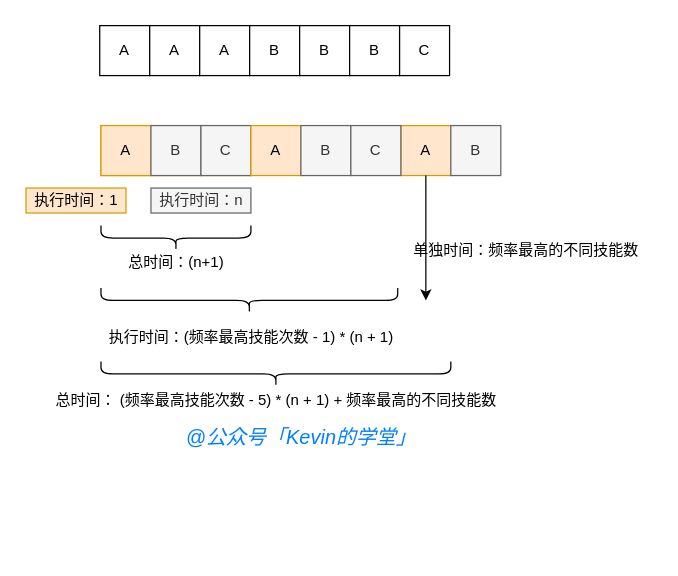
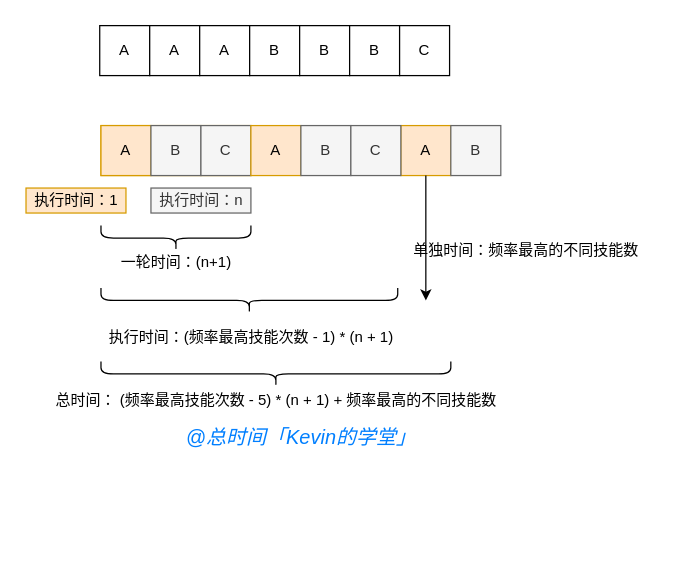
node "总时间：(n+1)": label "总时间：(n+1)" -> "一轮时间：(n+1)"
node "@公众号「Kevin的学堂」": label "@公众号「Kevin的学堂」" -> "@总时间「Kevin的学堂」"
